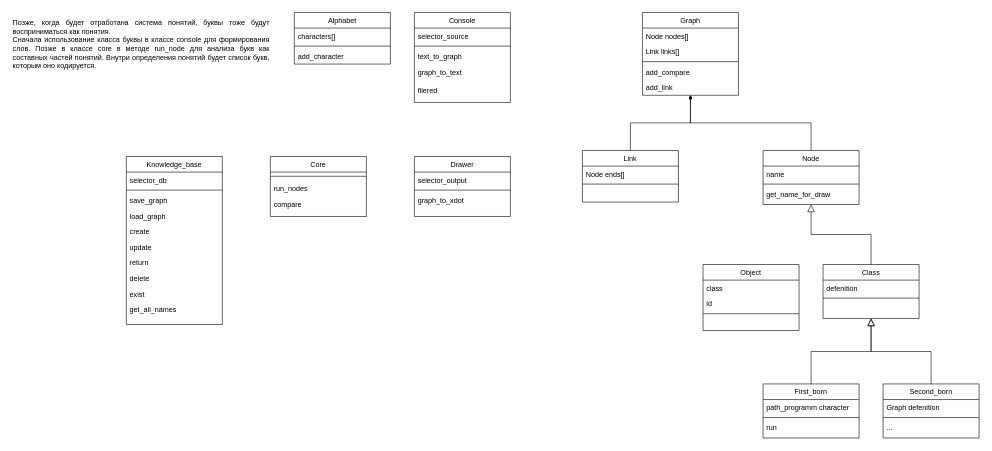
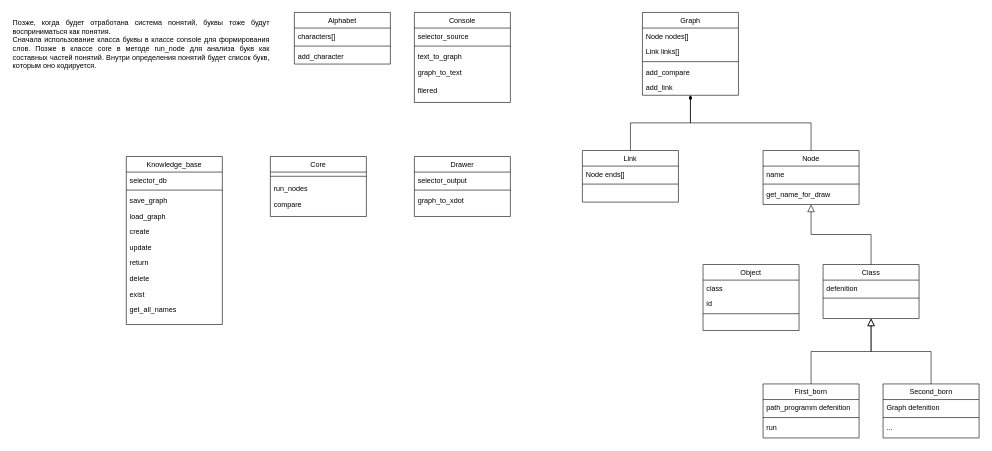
node "path_programm character": label "path_programm character" -> "path_programm defenition"
